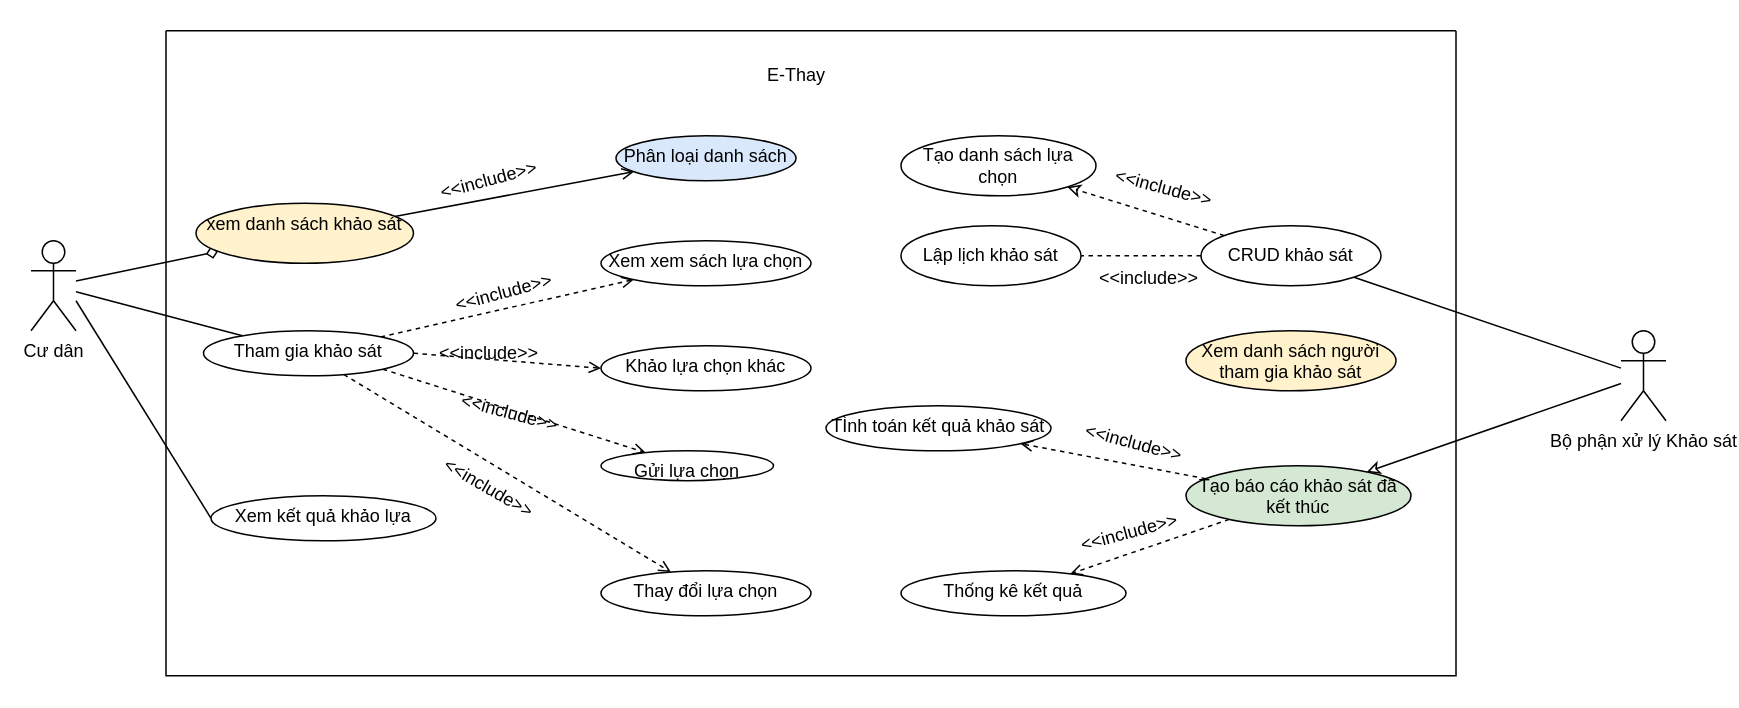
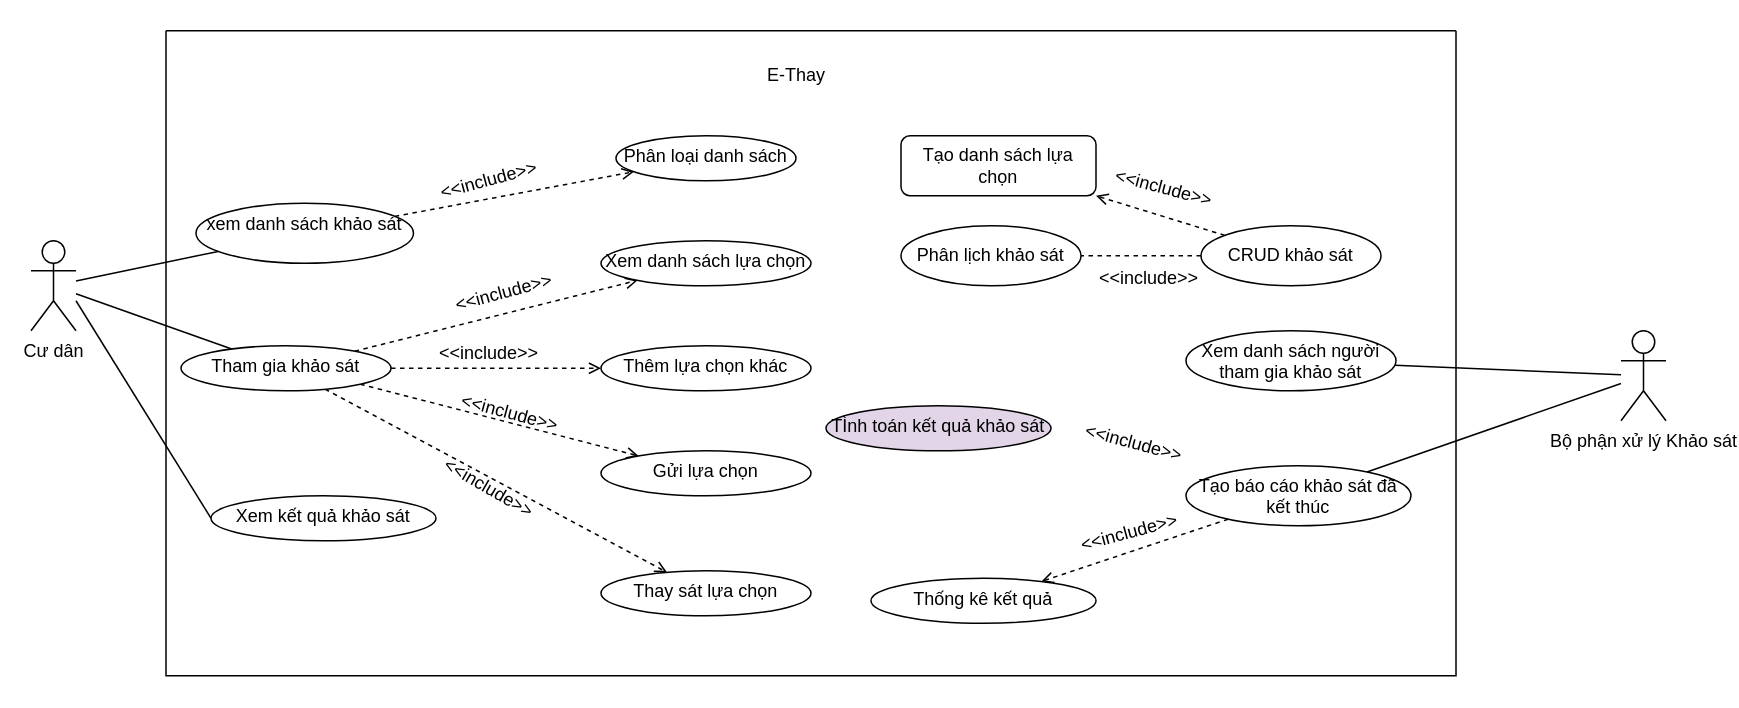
node "Phân loại danh sách": fillcolor #dae8fc -> #ffffff
node "Tạo danh sách lựa chọn": shape ellipse -> rounded rectangle
edge "xem danh sách khảo sát" -> "Phân loại danh sách": style solid -> dashed
edge "CRUD khảo sát" -> "Tạo danh sách lựa chọn": arrowhead classic -> open
node "xem danh sách khảo sát": fillcolor #fff2cc -> #ffffff
edge "Cư dân" -> "xem danh sách khảo sát": arrowhead diamond -> none
node "Lập lịch khảo sát": label "Lập lịch khảo sát" -> "Phân lịch khảo sát"
node "Xem xem sách lựa chọn": label "Xem xem sách lựa chọn" -> "Xem danh sách lựa chọn"
edge "CRUD khảo sát" -- "Bộ phận xử lý Khảo sát": removed
node "Tham gia khảo sát": moved (308, 353) -> (286, 368)
node "Xem danh sách người tham gia khảo sát": fillcolor #fff2cc -> #ffffff
node "Khảo lựa chọn khác": label "Khảo lựa chọn khác" -> "Thêm lựa chọn khác"
edge "Xem danh sách người tham gia khảo sát" -- "Bộ phận xử lý Khảo sát": added
node "TÌnh toán kết quả khảo sát": fillcolor #ffffff -> #e1d5e7
edge "Tạo báo cáo khảo sát đã kết thúc" -> "TÌnh toán kết quả khảo sát": removed
node "Gửi lựa chọn": size 173x30 -> 210x45
edge "Bộ phận xử lý Khảo sát" -> "Tạo báo cáo khảo sát đã kết thúc": arrowhead classic -> none
node "Tạo báo cáo khảo sát đã kết thúc": fillcolor #d5e8d4 -> #ffffff
node "Xem kết quả khảo lựa": label "Xem kết quả khảo lựa" -> "Xem kết quả khảo sát"
node "Thay đổi lựa chọn": label "Thay đổi lựa chọn" -> "Thay sát lựa chọn"
node "Thống kê kết quả": moved (1013, 593) -> (983, 601)
